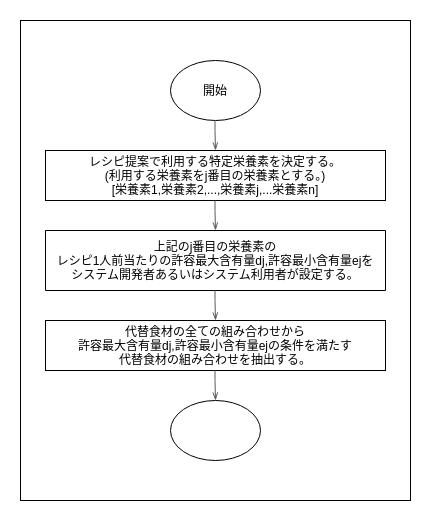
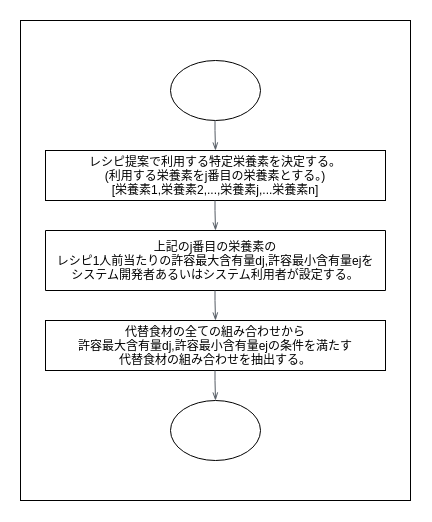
node "開始": removed
